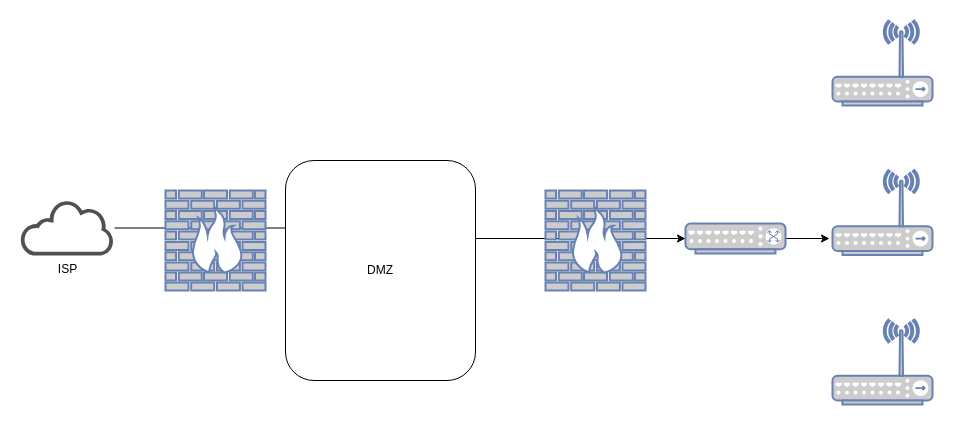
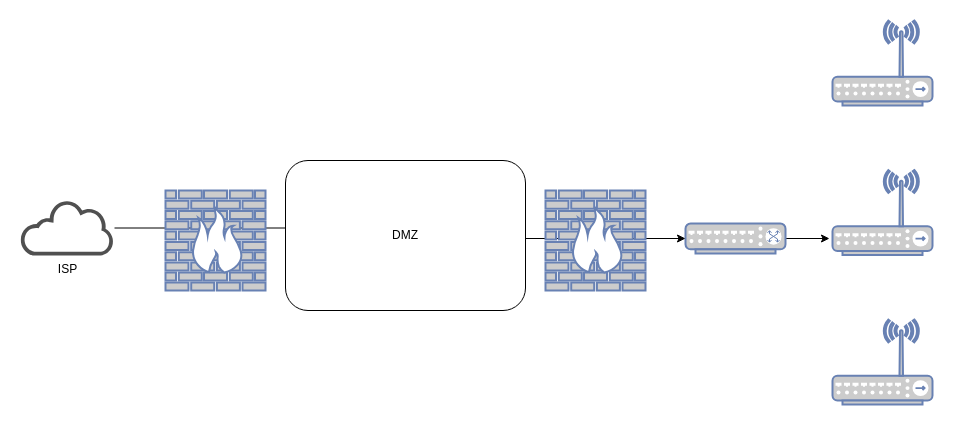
node "DMZ": size 190x220 -> 240x150
